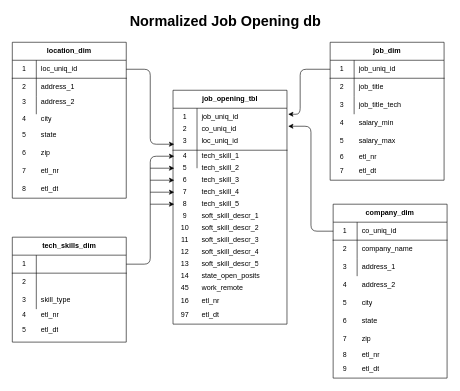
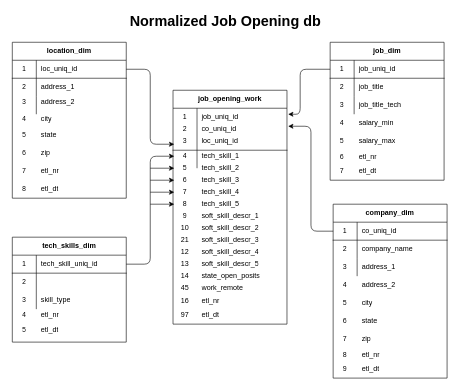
node "job_opening_tbl": label "job_opening_tbl" -> "job_opening_work"
node "11": label "11" -> "21"
node "tech_skill_uniq_id": added
